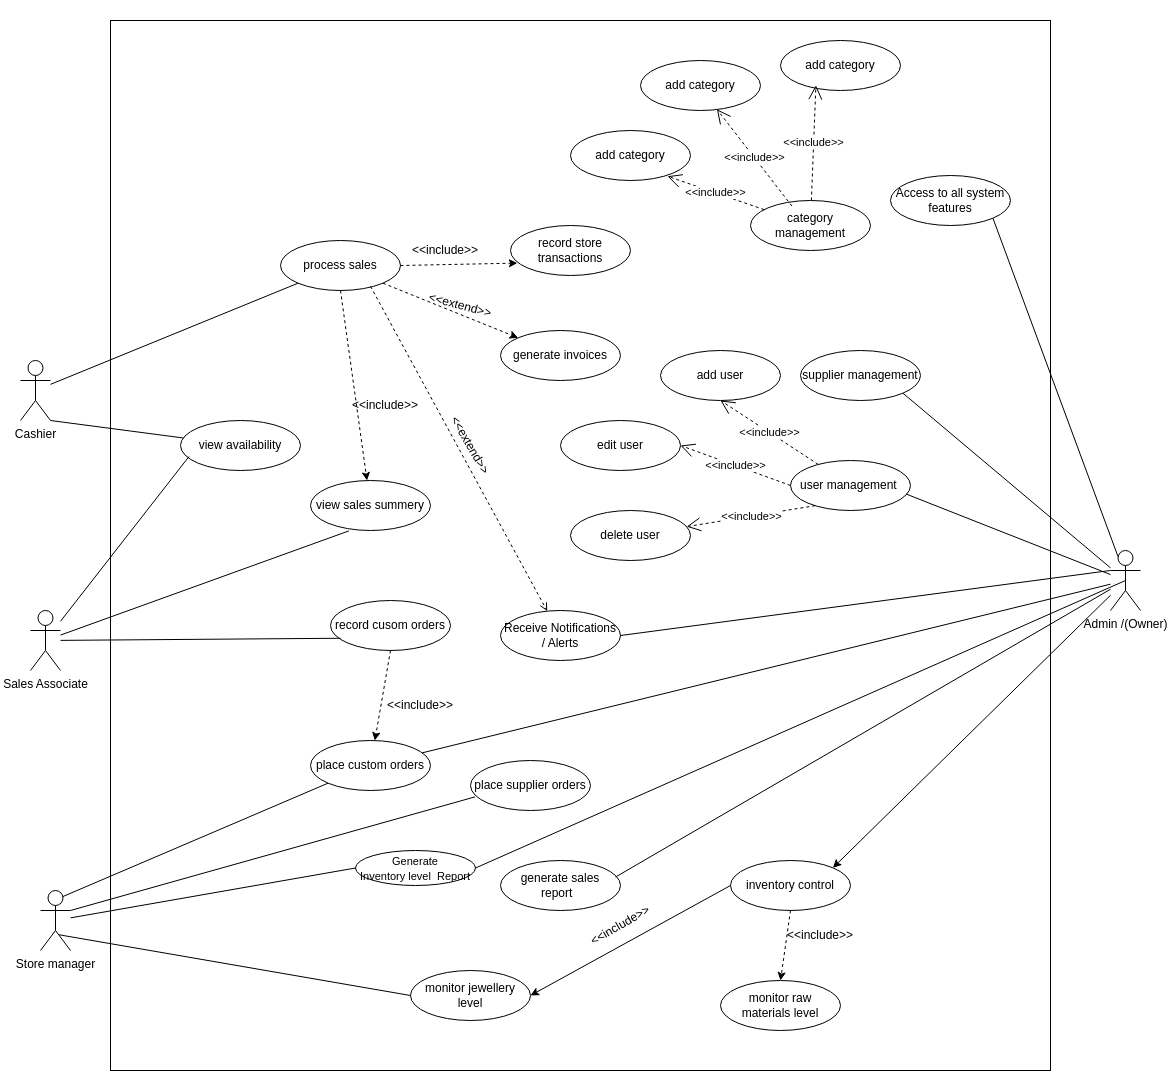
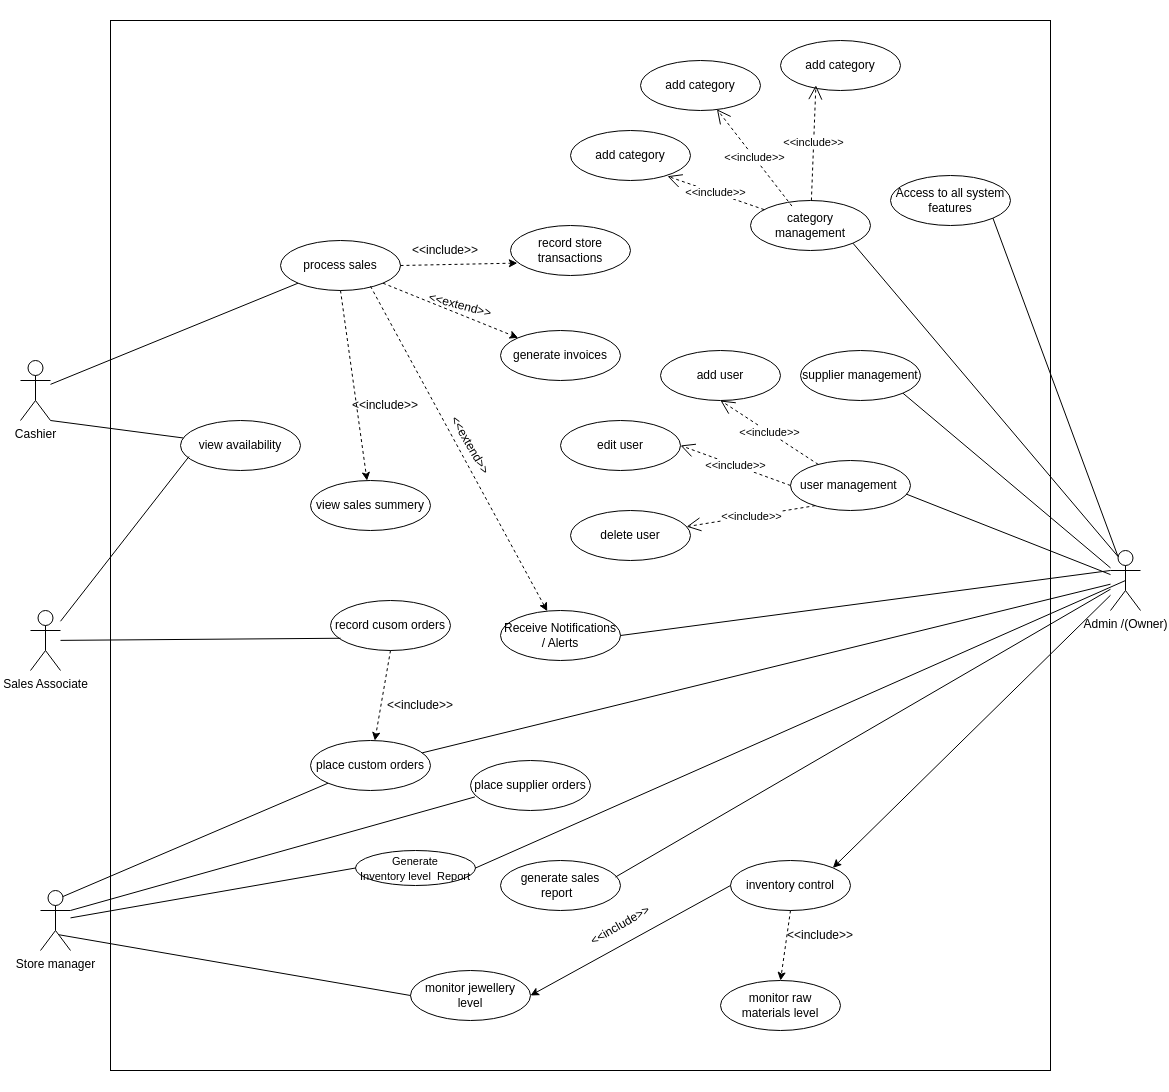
edge "category management" -- "Admin /(Owner)": added
edge "view sales summery" -- "Sales Associate": removed
edge "process sales" -> "Receive Notifications / Alerts": arrowhead open -> classic
